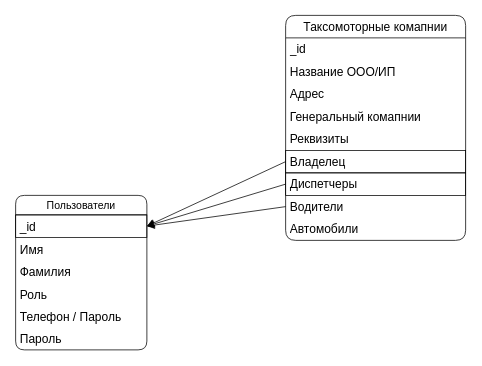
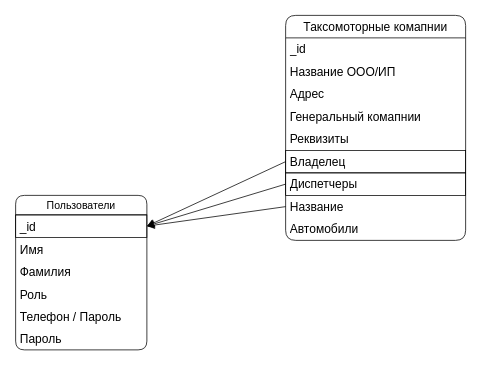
node "Водители": label "Водители" -> "Название"
